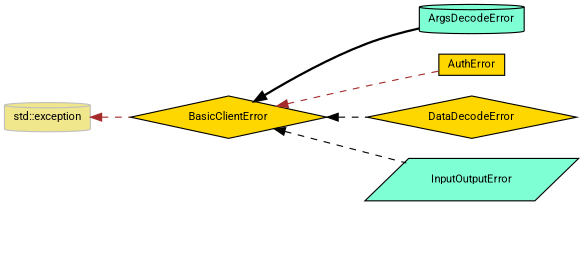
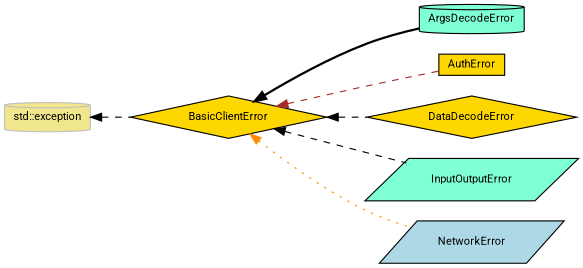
edge "BasicClientError" -> "std::exception": color brown -> black
node "NetworkError": added
